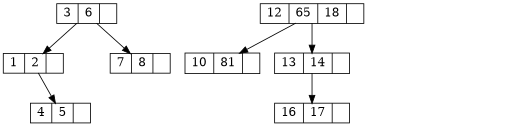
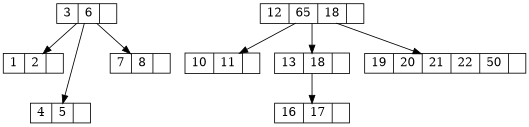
node "10": text "81" -> "11"
node "13": text "14" -> "18"
node "19": added
edge "1" -> "4": now "3" -> "4"
